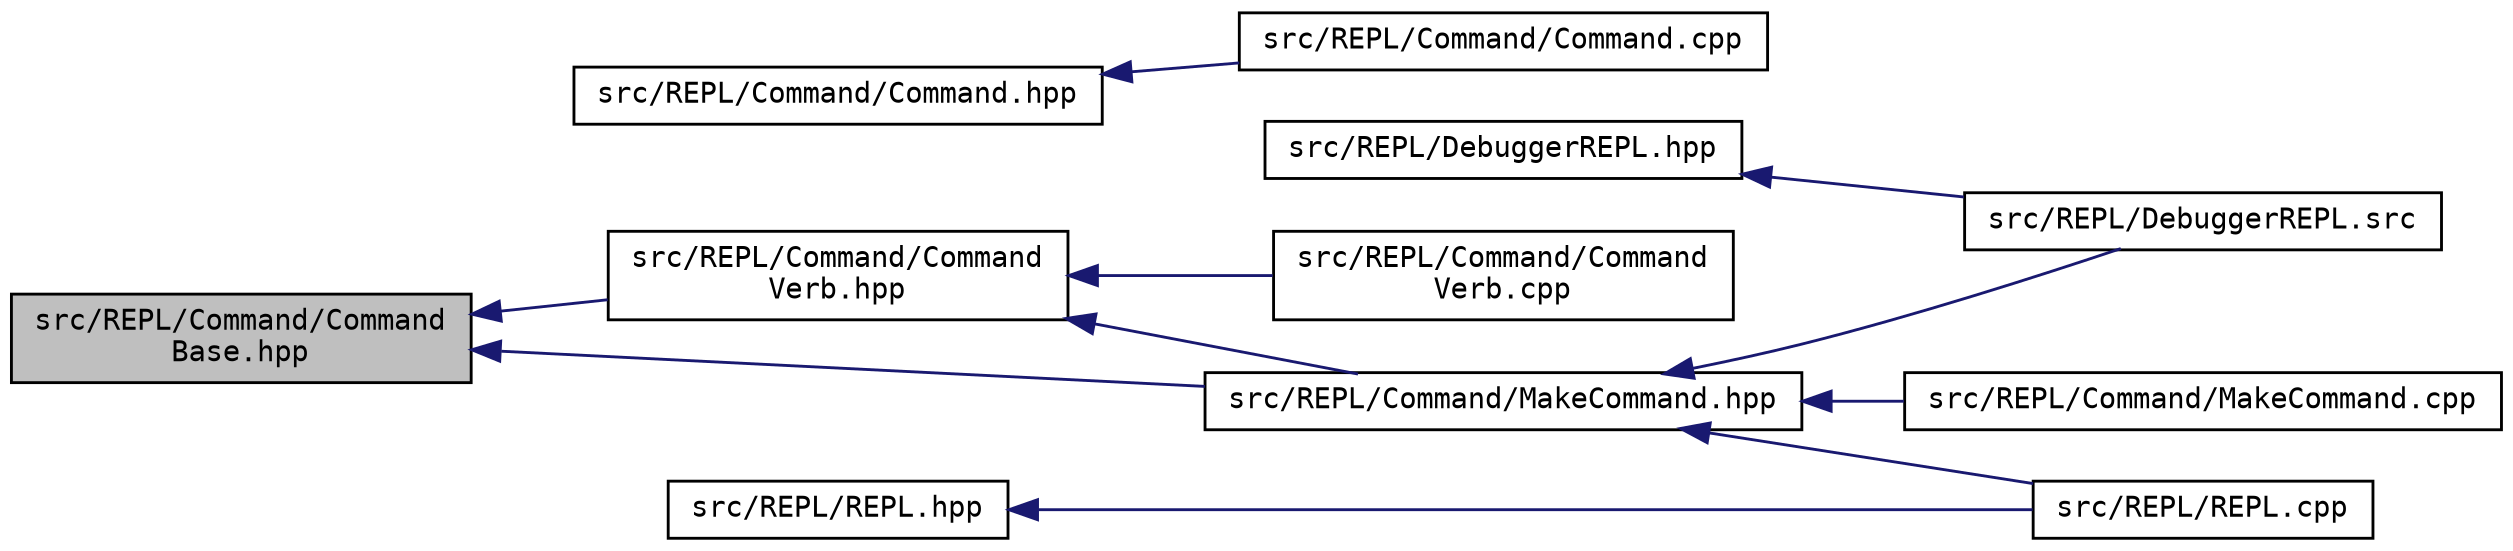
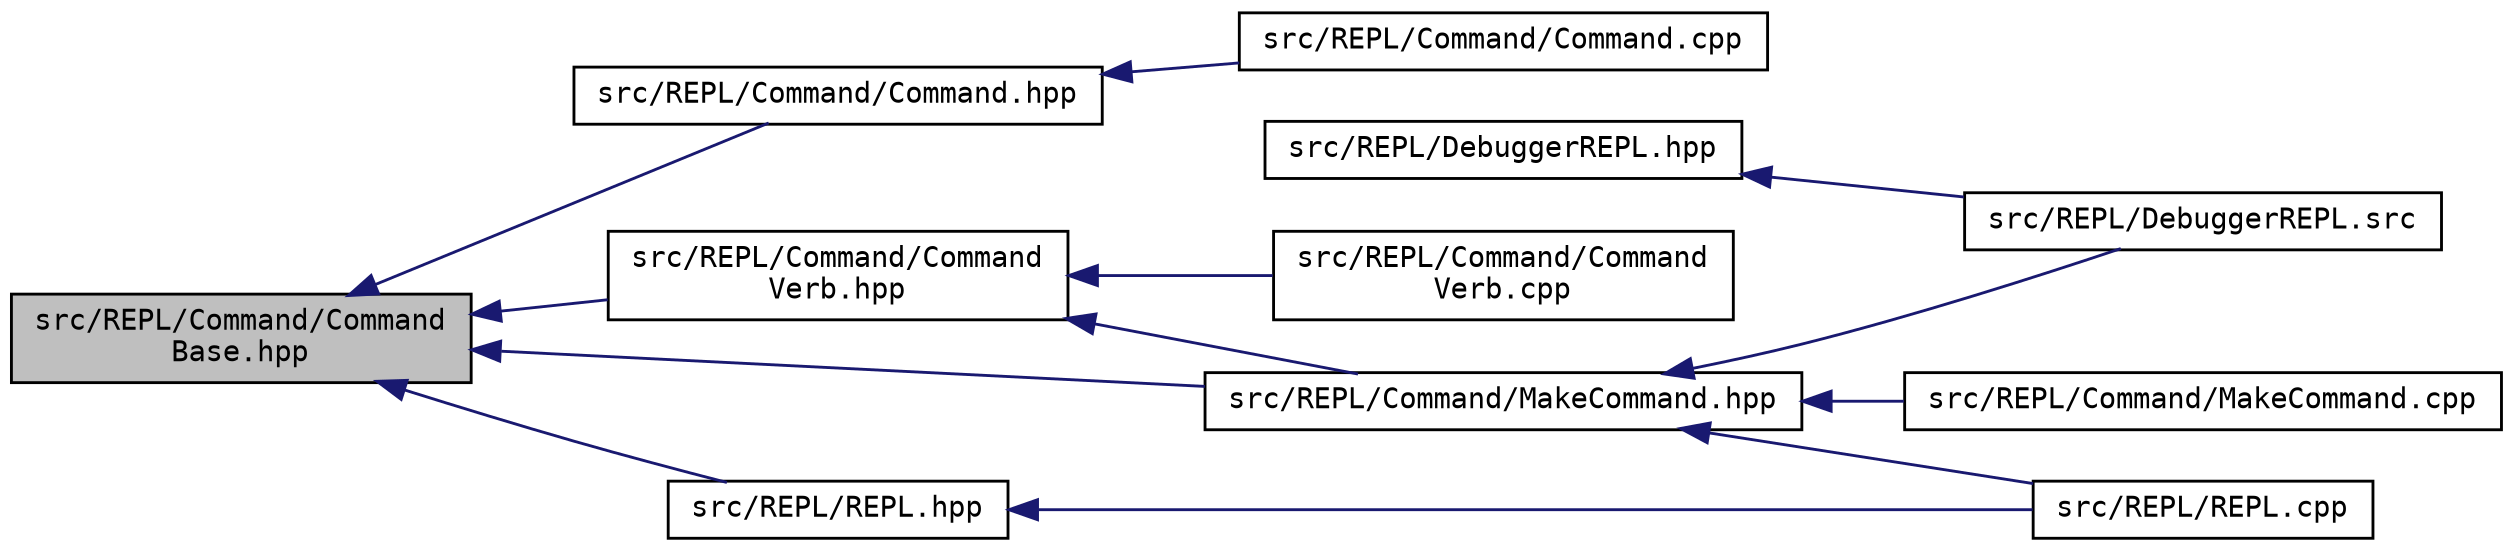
edge "src/REPL/Command/Command.hpp" -> "src/REPL/Command/Command Base.hpp": added
edge "src/REPL/REPL.hpp" -> "src/REPL/Command/Command Base.hpp": added
